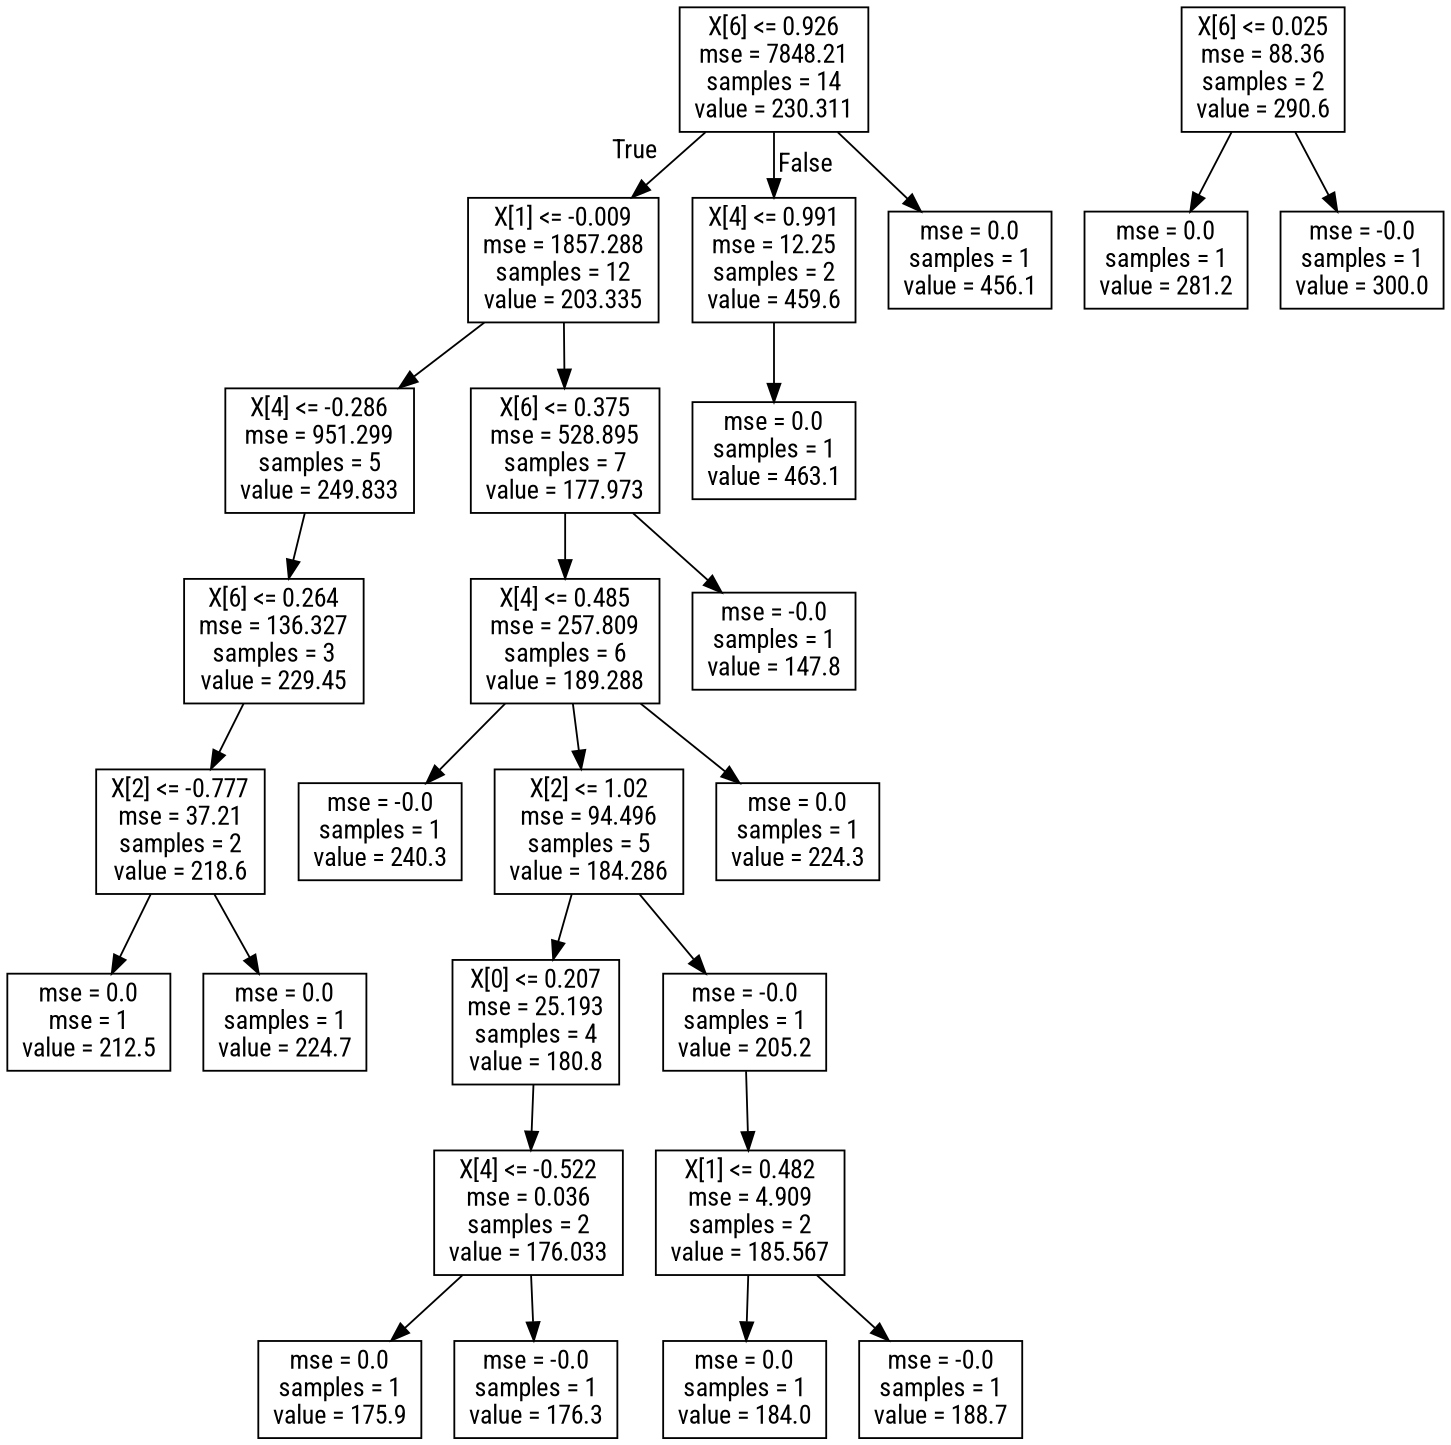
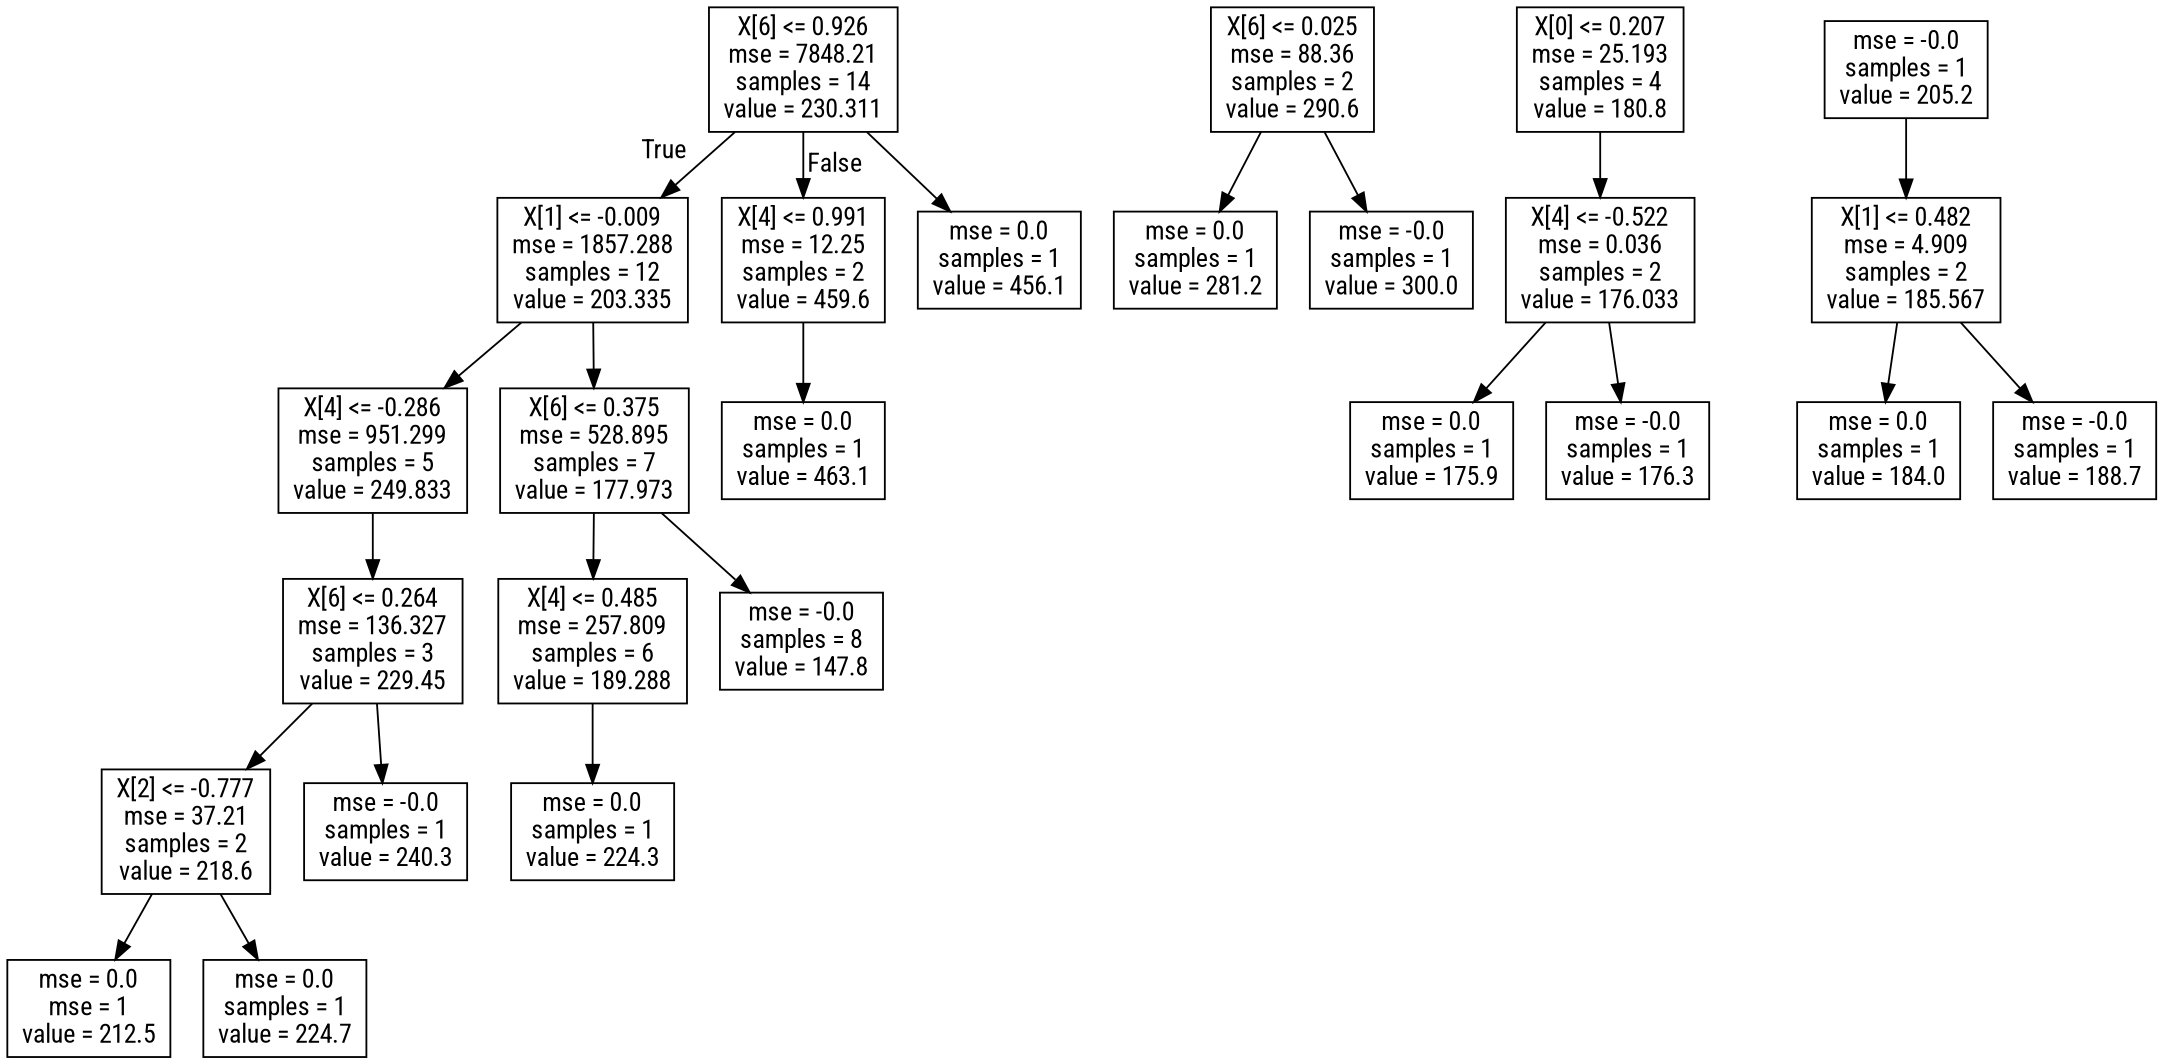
node "mse = -0.0 samples = 1 value = 147.8": label "mse = -0.0 samples = 1 value = 147.8" -> "mse = -0.0 samples = 8 value = 147.8"
edge "X[4] <= 0.485 mse = 257.809 samples = 6 value = 189.288" -> "mse = -0.0 samples = 1 value = 240.3": now "X[6] <= 0.264 mse = 136.327 samples = 3 value = 229.45" -> "mse = -0.0 samples = 1 value = 240.3"
node "X[2] <= 1.02 mse = 94.496 samples = 5 value = 184.286": removed
